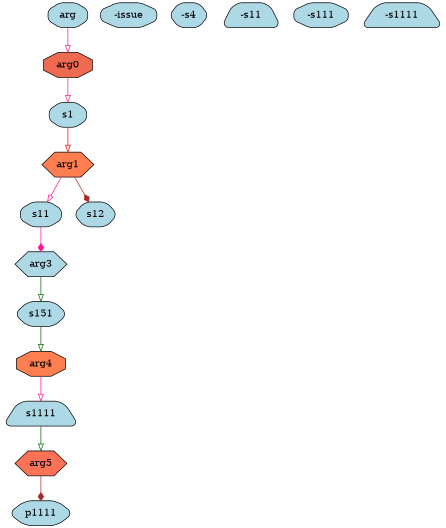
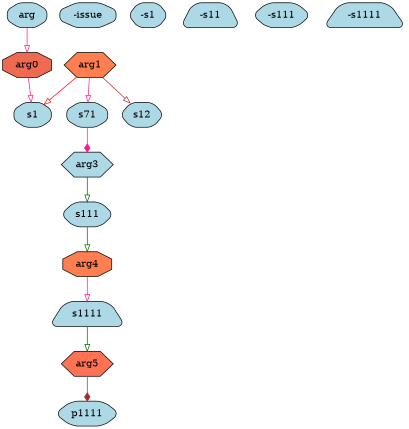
node "-s4": label "-s4" -> "-s1"
node "-s111": shape octagon -> hexagon
edge "s1" -> "arg1": reversed
edge "arg1" -> "s12": arrowhead diamond -> onormal
node "s11": label "s11" -> "s71"
node "s151": label "s151" -> "s111"
